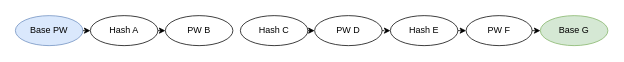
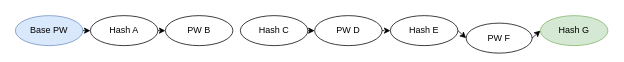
node "PW F": moved (499, 30) -> (499, 38)
node "Base G": label "Base G" -> "Hash G"
